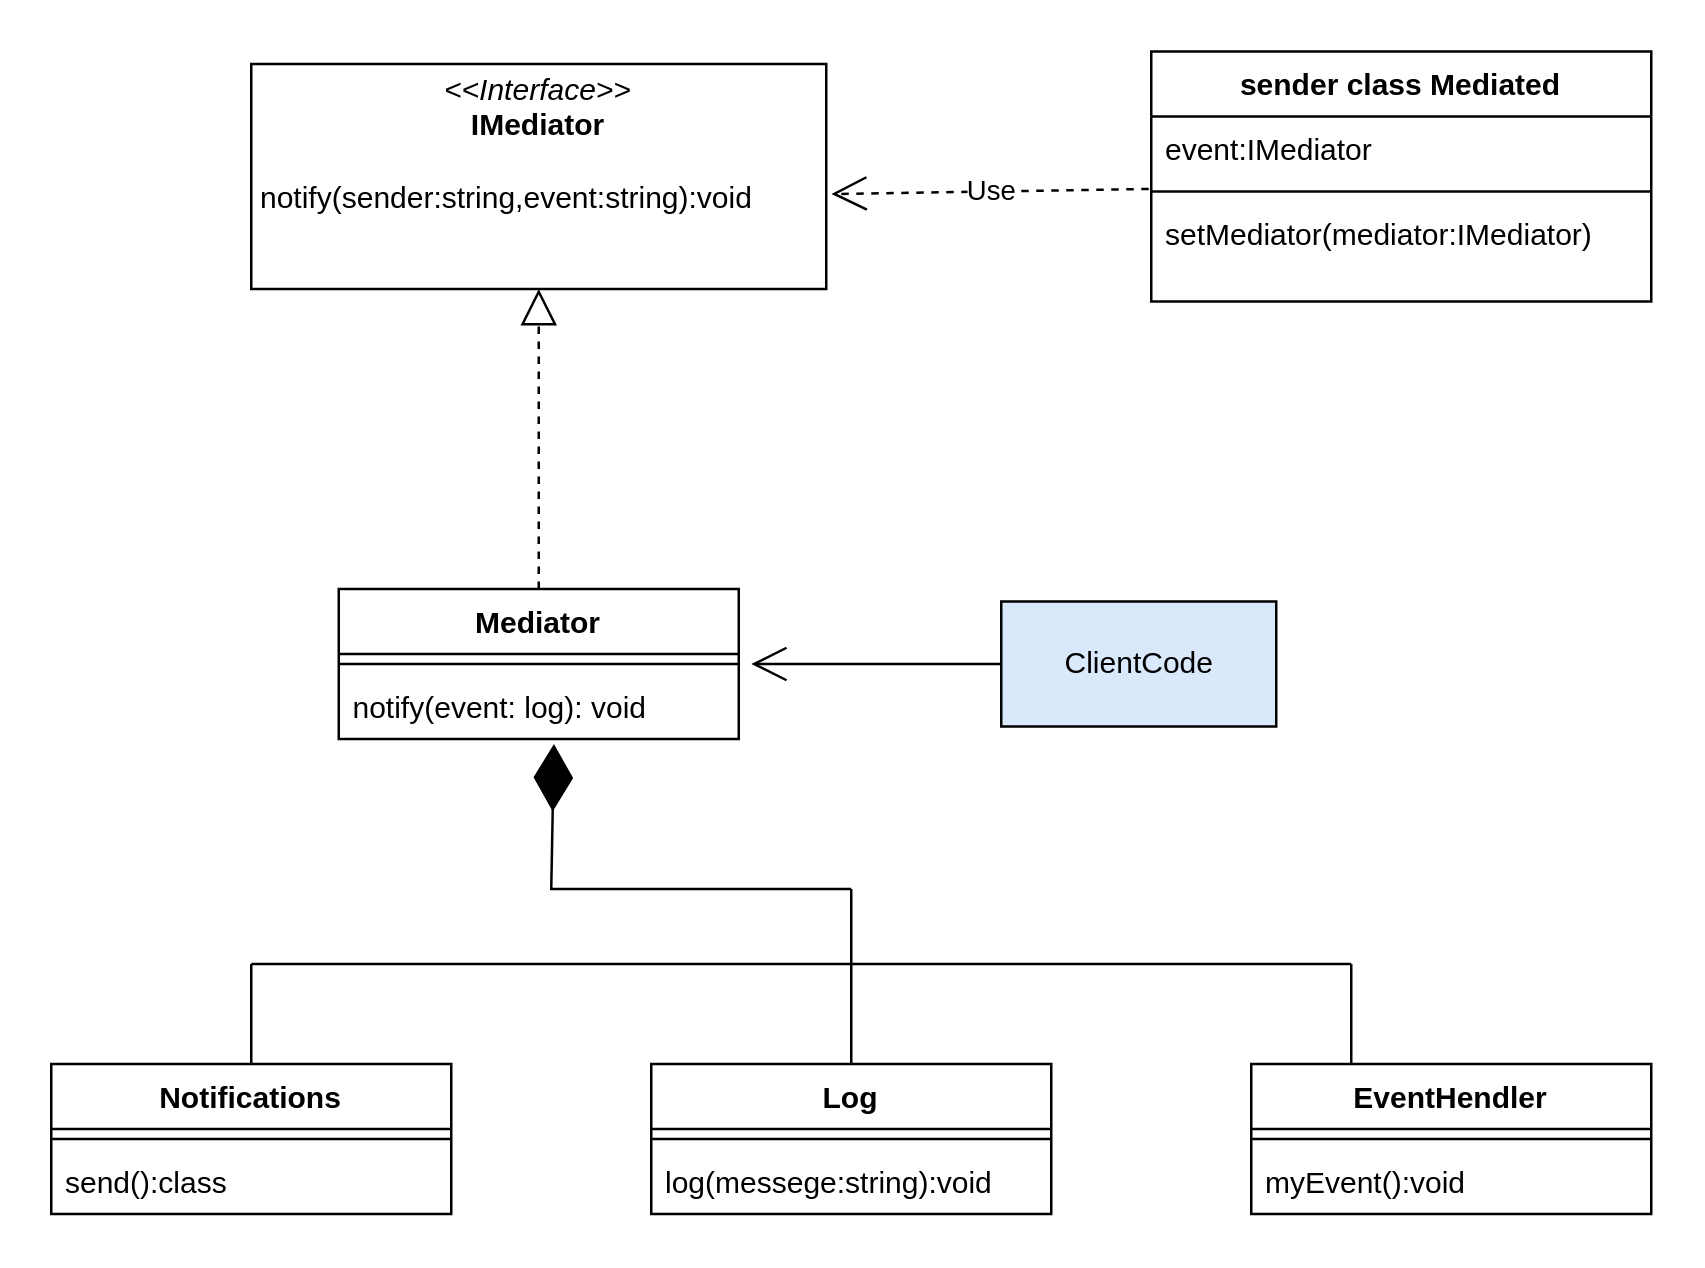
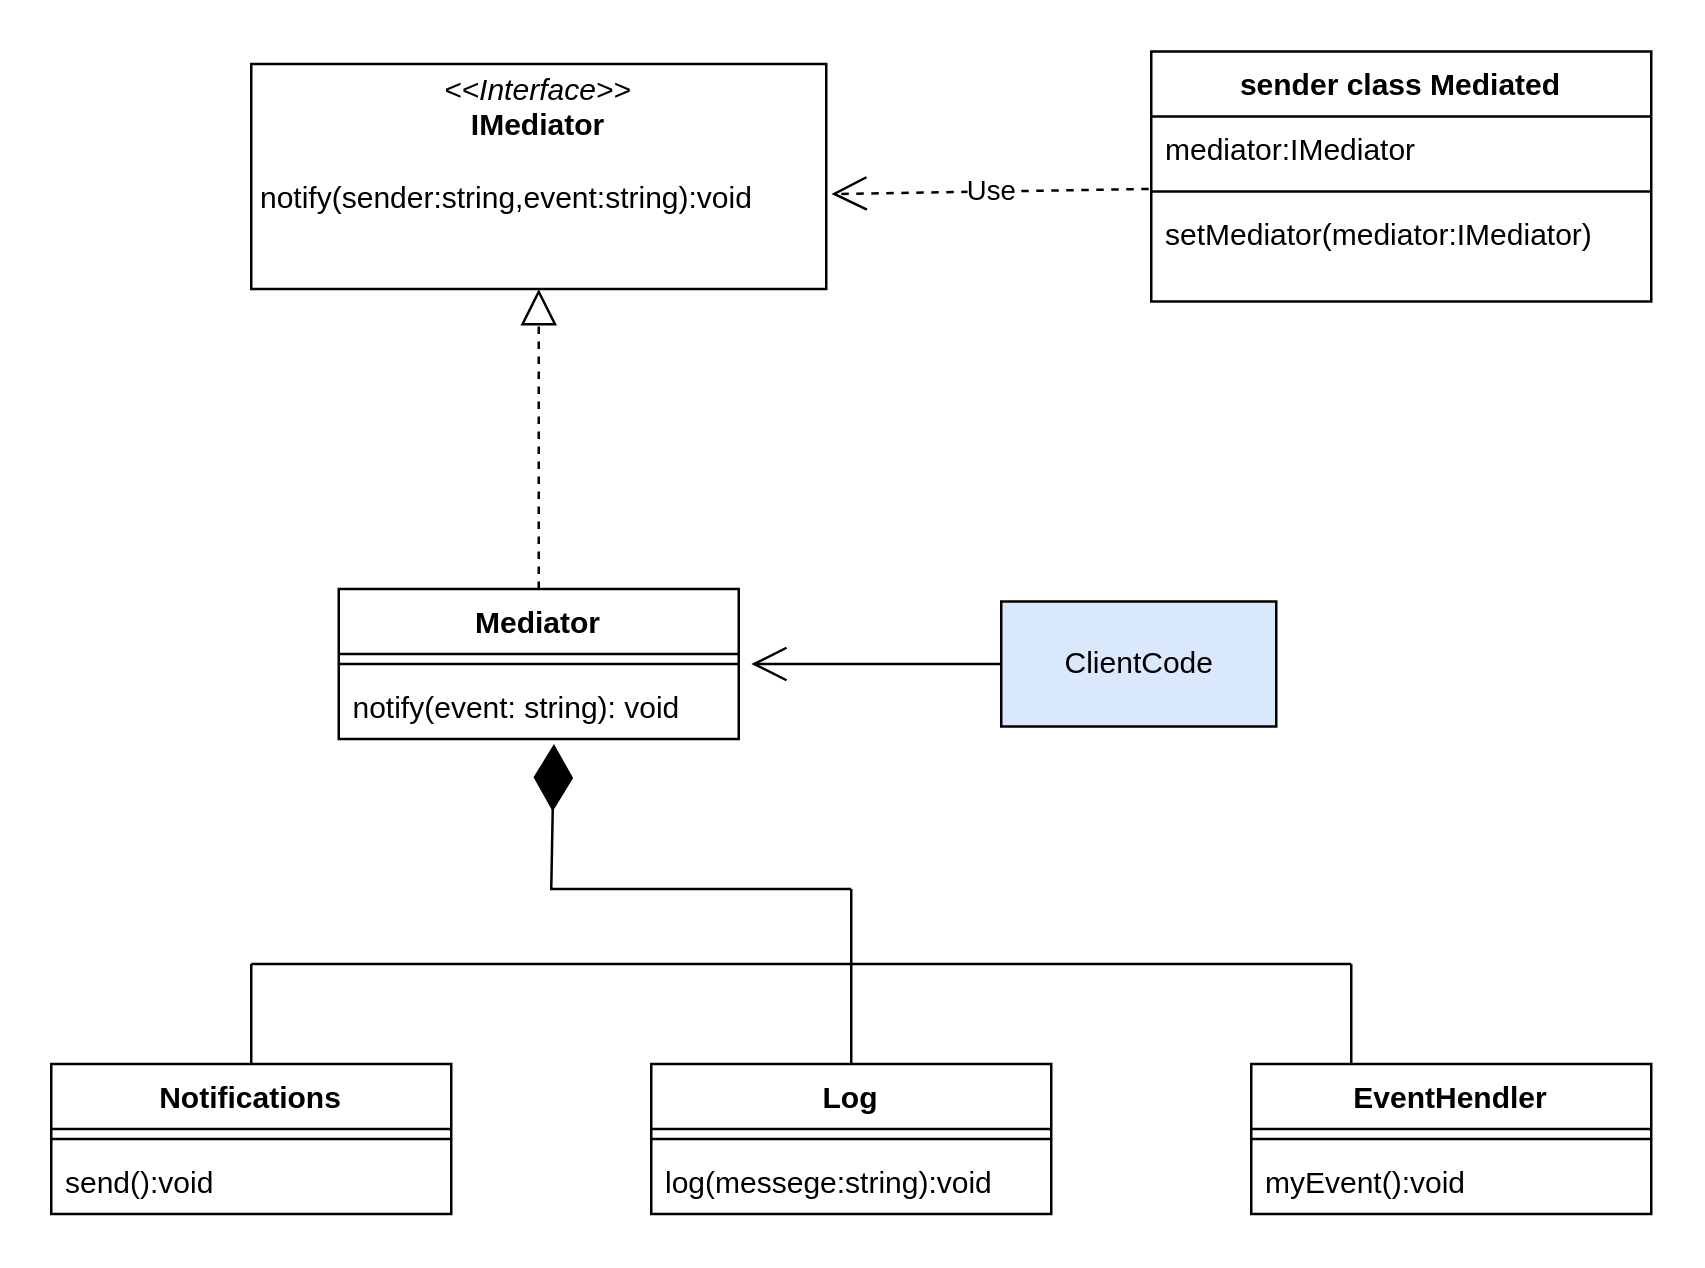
node "event:IMediator": label "event:IMediator" -> "mediator:IMediator"
node "notify(event: log): void": label "notify(event: log): void" -> "notify(event: string): void"
node "send():class": label "send():class" -> "send():void"
